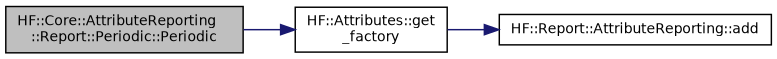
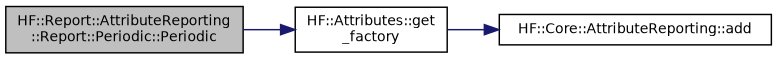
node "HF::Core::AttributeReporting ::Report::Periodic::Periodic": label "HF::Core::AttributeReporting ::Report::Periodic::Periodic" -> "HF::Report::AttributeReporting ::Report::Periodic::Periodic"
node "HF::Report::AttributeReporting::add": label "HF::Report::AttributeReporting::add" -> "HF::Core::AttributeReporting::add"
